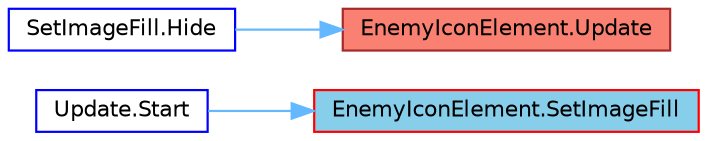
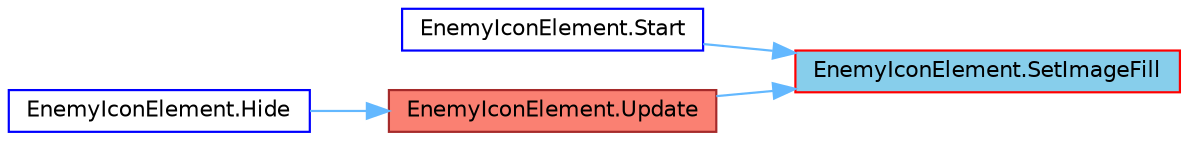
node "SetImageFill.Hide": label "SetImageFill.Hide" -> "EnemyIconElement.Hide"
edge "EnemyIconElement.Update" -> "EnemyIconElement.SetImageFill": added
node "Update.Start": label "Update.Start" -> "EnemyIconElement.Start"
